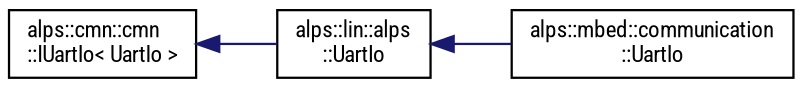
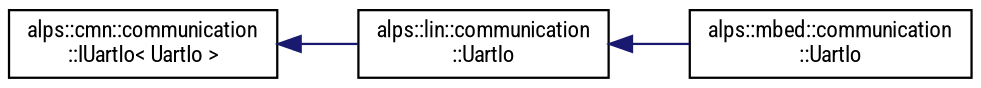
node "alps::cmn::cmn ::IUartIo< UartIo >": label "alps::cmn::cmn ::IUartIo< UartIo >" -> "alps::cmn::communication ::IUartIo< UartIo >"
node "alps::lin::alps ::UartIo": label "alps::lin::alps ::UartIo" -> "alps::lin::communication ::UartIo"
